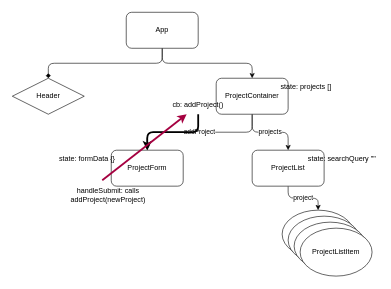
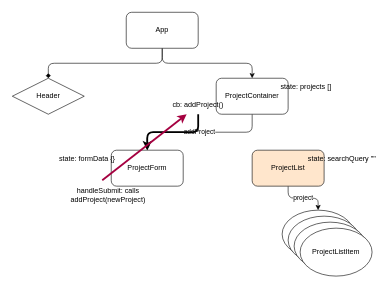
edge "ProjectContainer" -> "ProjectList": removed, label "projects"
node "ProjectList": fillcolor #ffffff -> #ffe6cc
